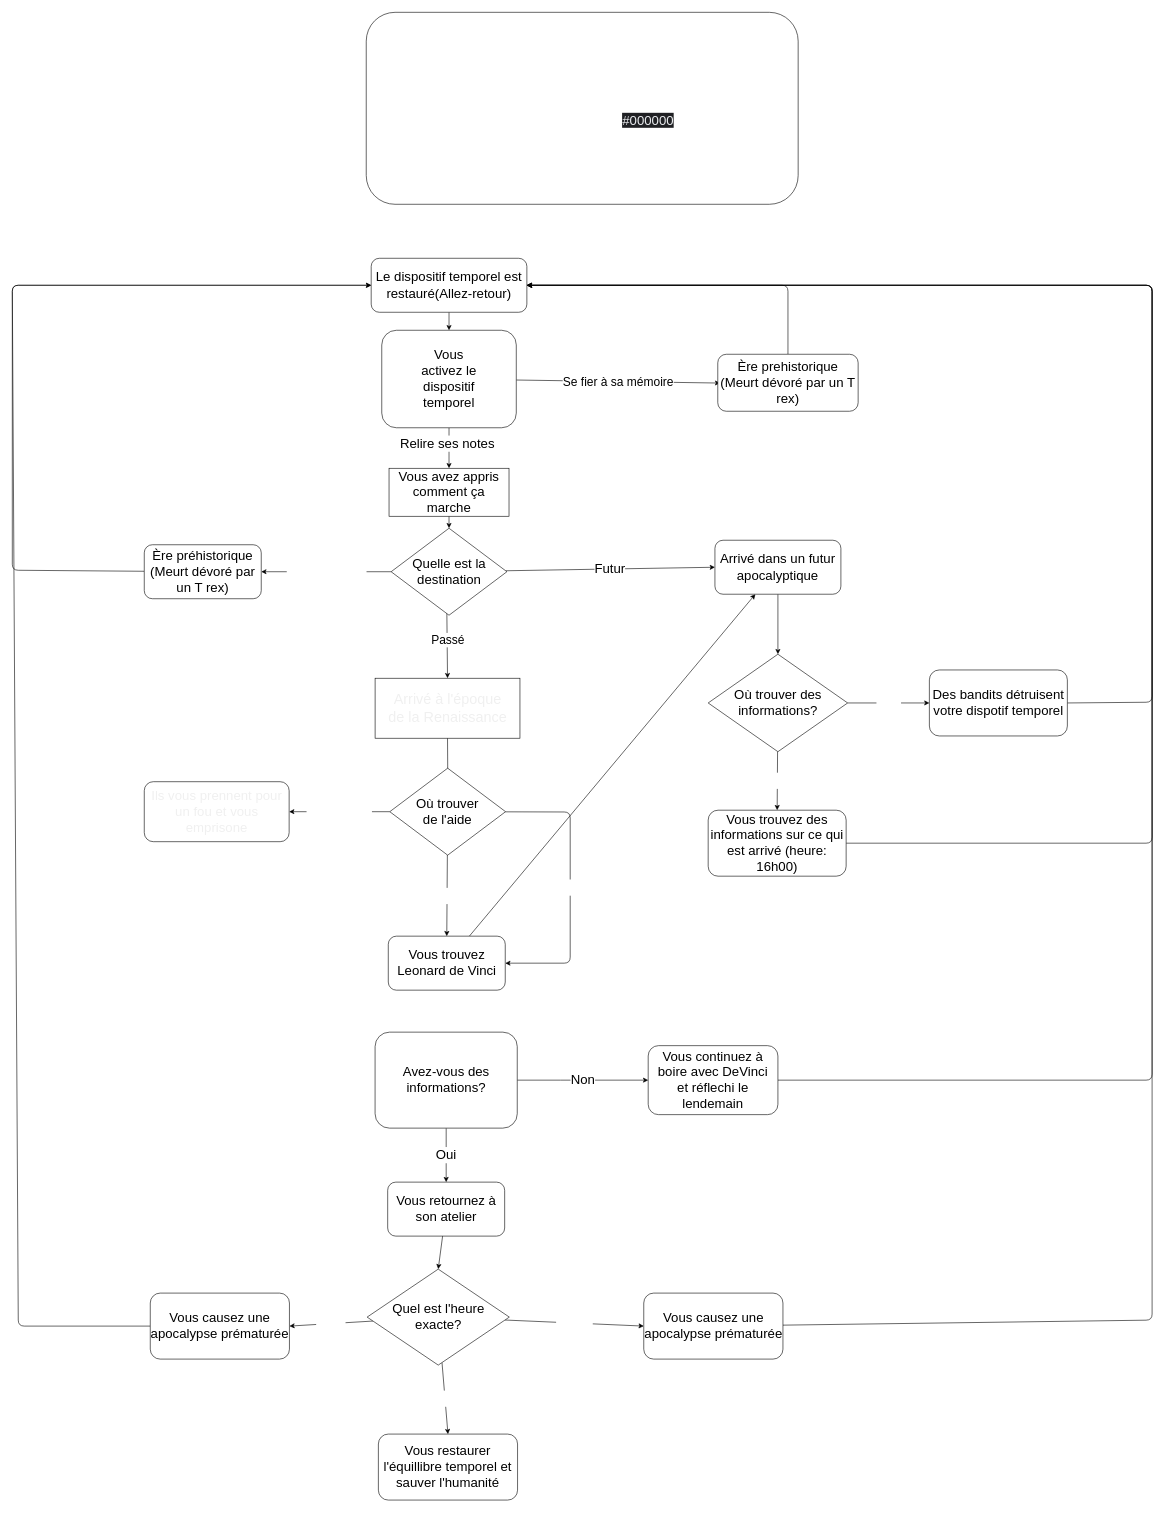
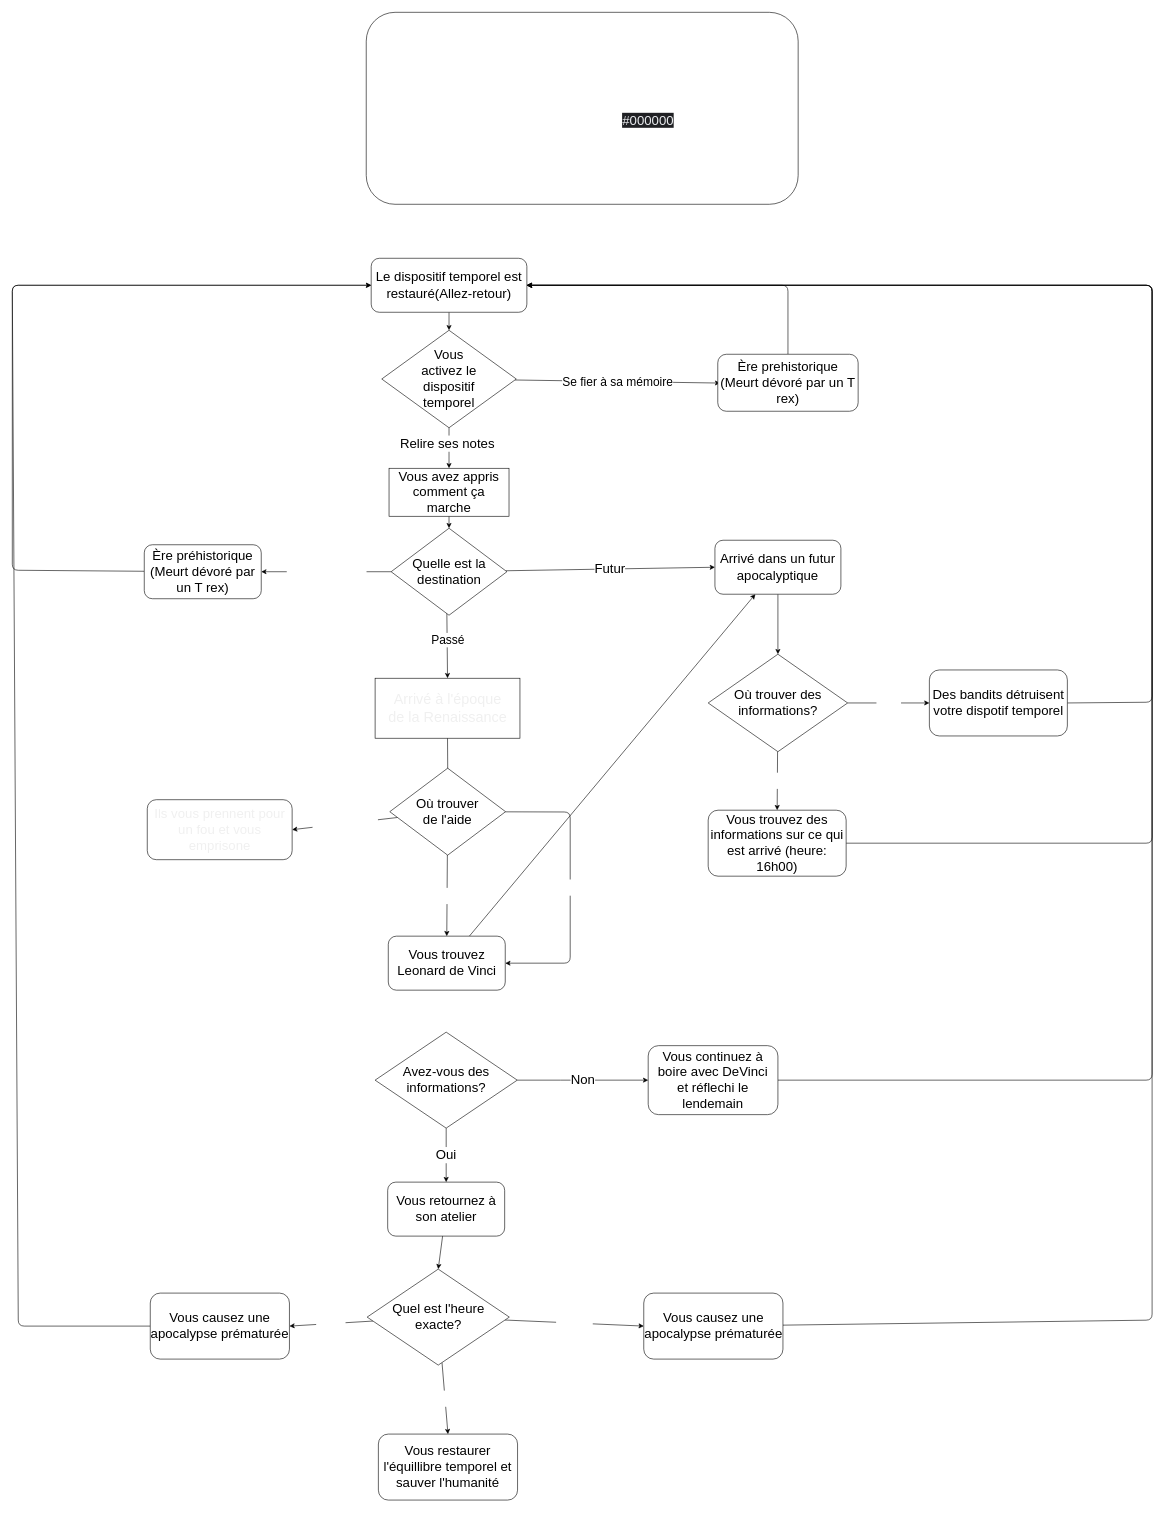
node "Vous activez le dispositif temporel": shape rounded rectangle -> diamond
node "Ils vous prennent pour un fou et vous emprisone": moved (217, 812) -> (220, 830)
node "Avez-vous des informations?": shape rounded rectangle -> diamond
